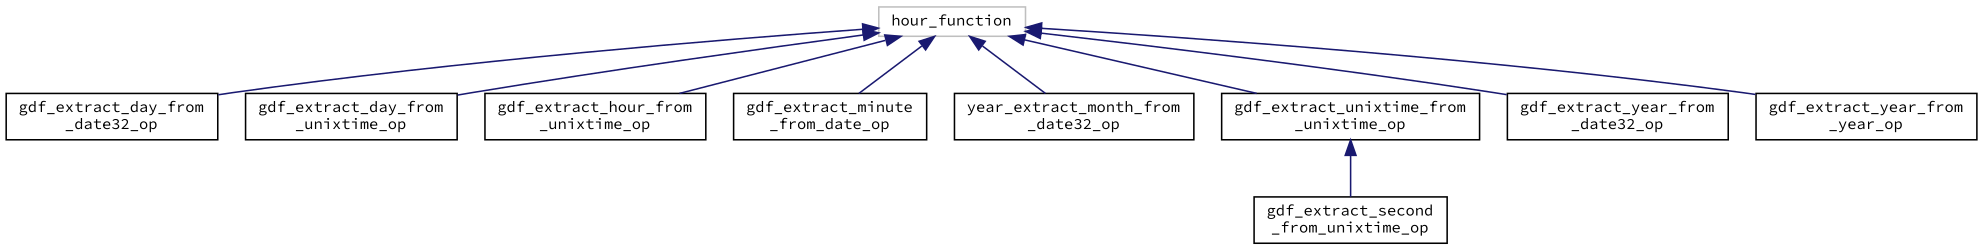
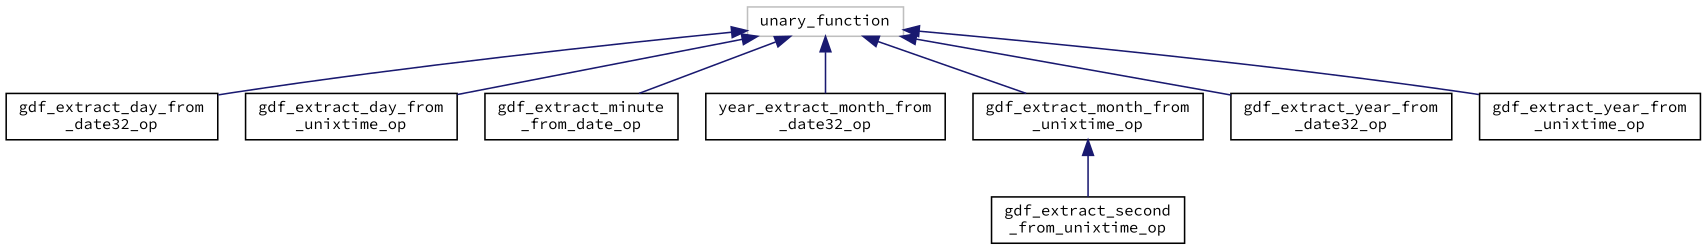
node "hour_function": label "hour_function" -> "unary_function"
node "gdf_extract_hour_from _unixtime_op": removed
node "gdf_extract_unixtime_from _unixtime_op": label "gdf_extract_unixtime_from _unixtime_op" -> "gdf_extract_month_from _unixtime_op"
node "gdf_extract_year_from _year_op": label "gdf_extract_year_from _year_op" -> "gdf_extract_year_from _unixtime_op"
